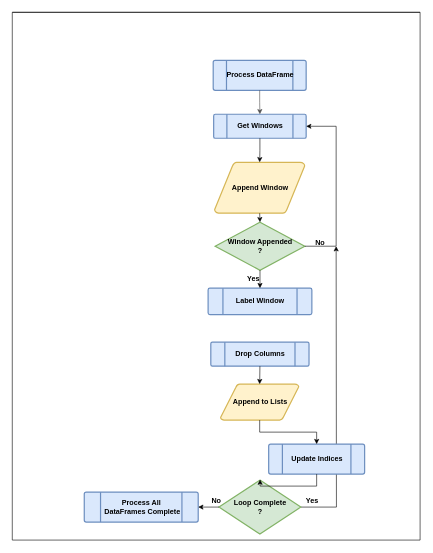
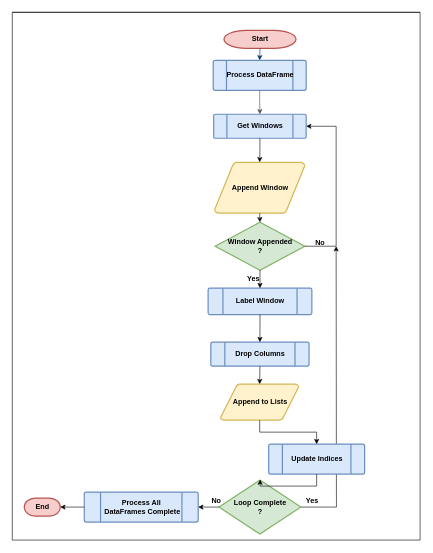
node "Start": added
edge "Start" -> "Process DataFrame": added
edge "Label Window" -> "Drop Columns": added
node "End": added
edge "Process All DataFrames Complete" -> "End": added
